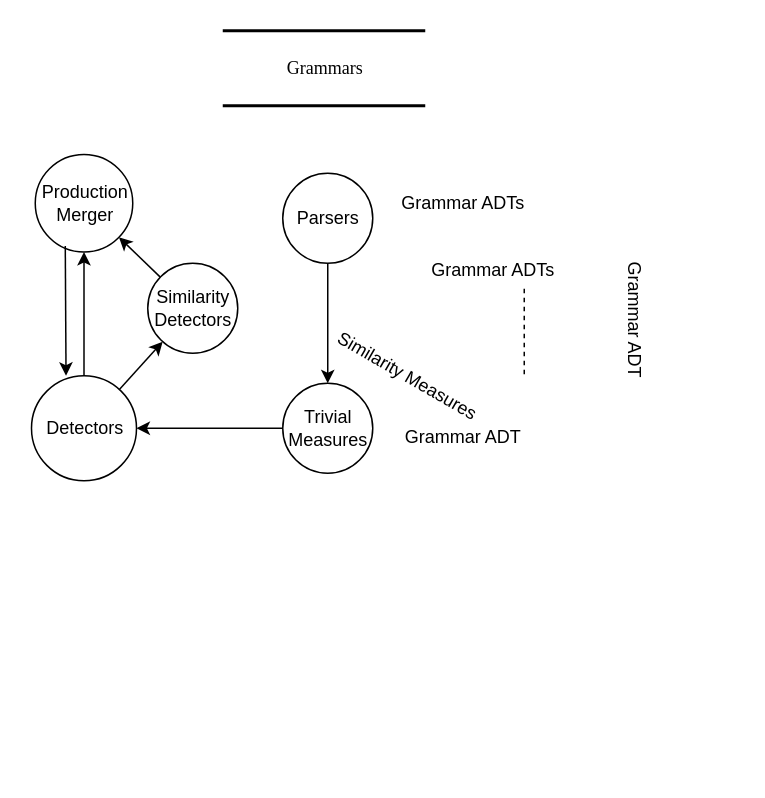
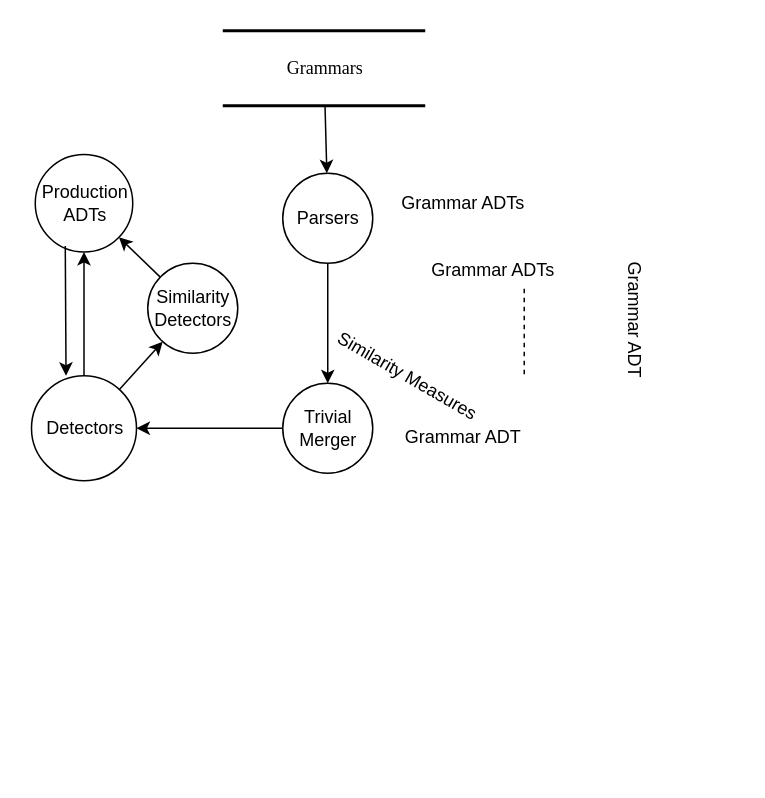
edge "Grammars" -> "Parsers": added
node "Production Merger": label "Production Merger" -> "Production ADTs"
node "Trivial Measures": label "Trivial Measures" -> "Trivial Merger"
